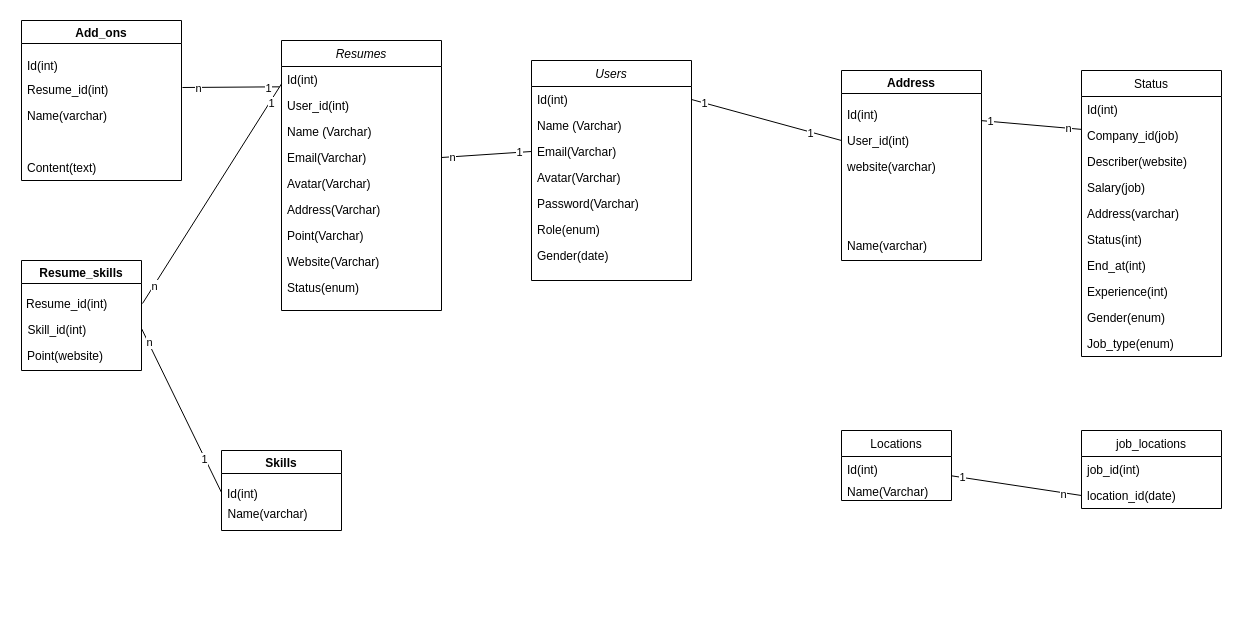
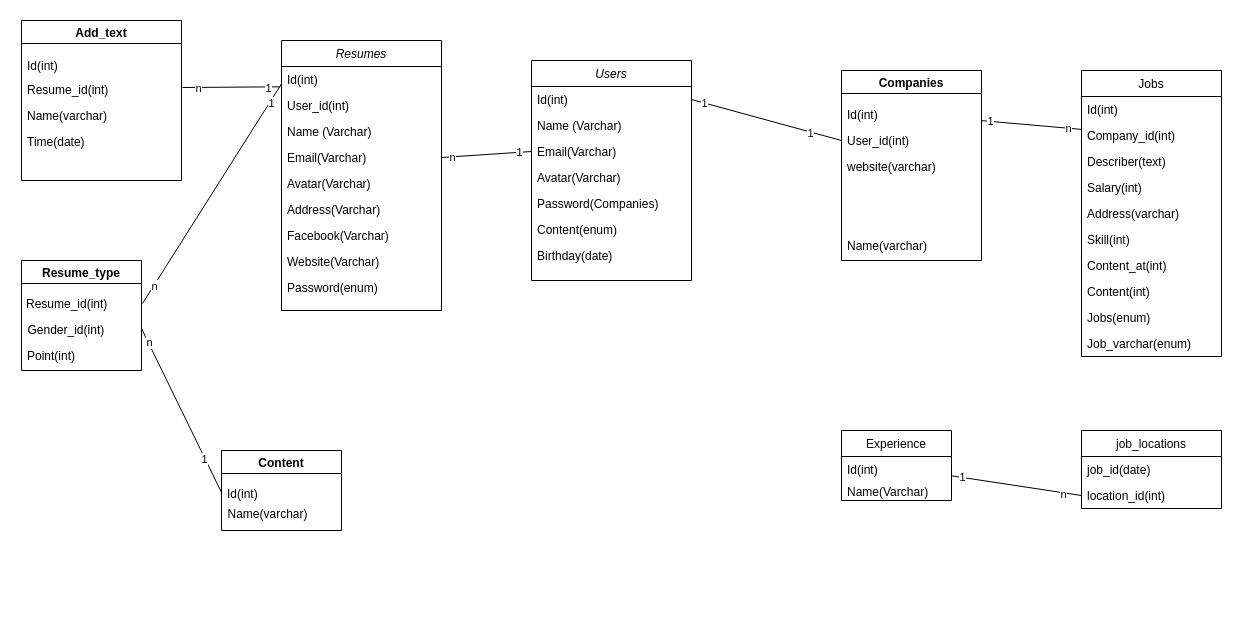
node "Add_ons": label "Add_ons" -> "Add_text"
node "Address": label "Address" -> "Companies"
node "Status": label "Status" -> "Jobs"
node "Company_id(job)": label "Company_id(job)" -> "Company_id(int)"
node "Time(date)": added
node "Describer(website)": label "Describer(website)" -> "Describer(text)"
node "Content(text)": removed
node "Salary(job)": label "Salary(job)" -> "Salary(int)"
node "Password(Varchar)": label "Password(Varchar)" -> "Password(Companies)"
node "Role(enum)": label "Role(enum)" -> "Content(enum)"
node "Point(Varchar)": label "Point(Varchar)" -> "Facebook(Varchar)"
node "Status(int)": label "Status(int)" -> "Skill(int)"
node "Gender(date)": label "Gender(date)" -> "Birthday(date)"
node "End_at(int)": label "End_at(int)" -> "Content_at(int)"
node "Resume_skills": label "Resume_skills" -> "Resume_type"
node "Status(enum)": label "Status(enum)" -> "Password(enum)"
node "Experience(int)": label "Experience(int)" -> "Content(int)"
node "Gender(enum)": label "Gender(enum)" -> "Jobs(enum)"
node "Skill_id(int)": label "Skill_id(int)" -> "Gender_id(int)"
node "Job_type(enum)": label "Job_type(enum)" -> "Job_varchar(enum)"
node "Point(website)": label "Point(website)" -> "Point(int)"
node "Locations": label "Locations" -> "Experience"
node "Skills": label "Skills" -> "Content"
node "job_id(int)": label "job_id(int)" -> "job_id(date)"
node "location_id(date)": label "location_id(date)" -> "location_id(int)"
